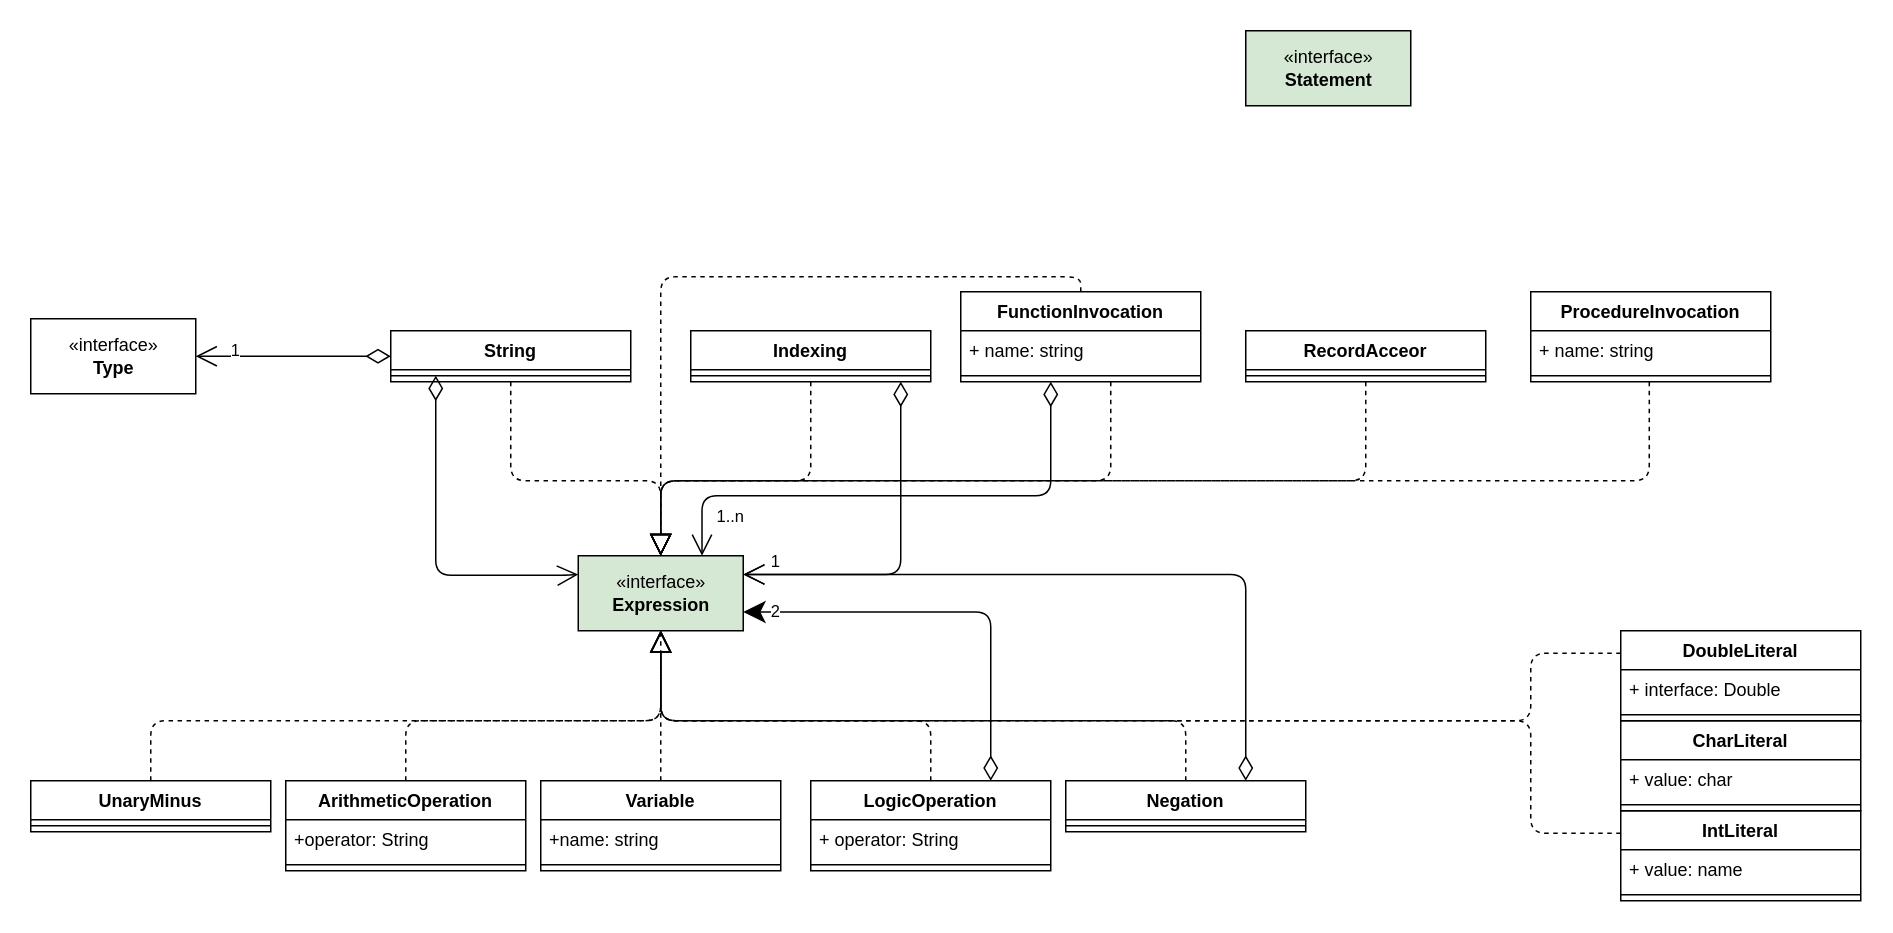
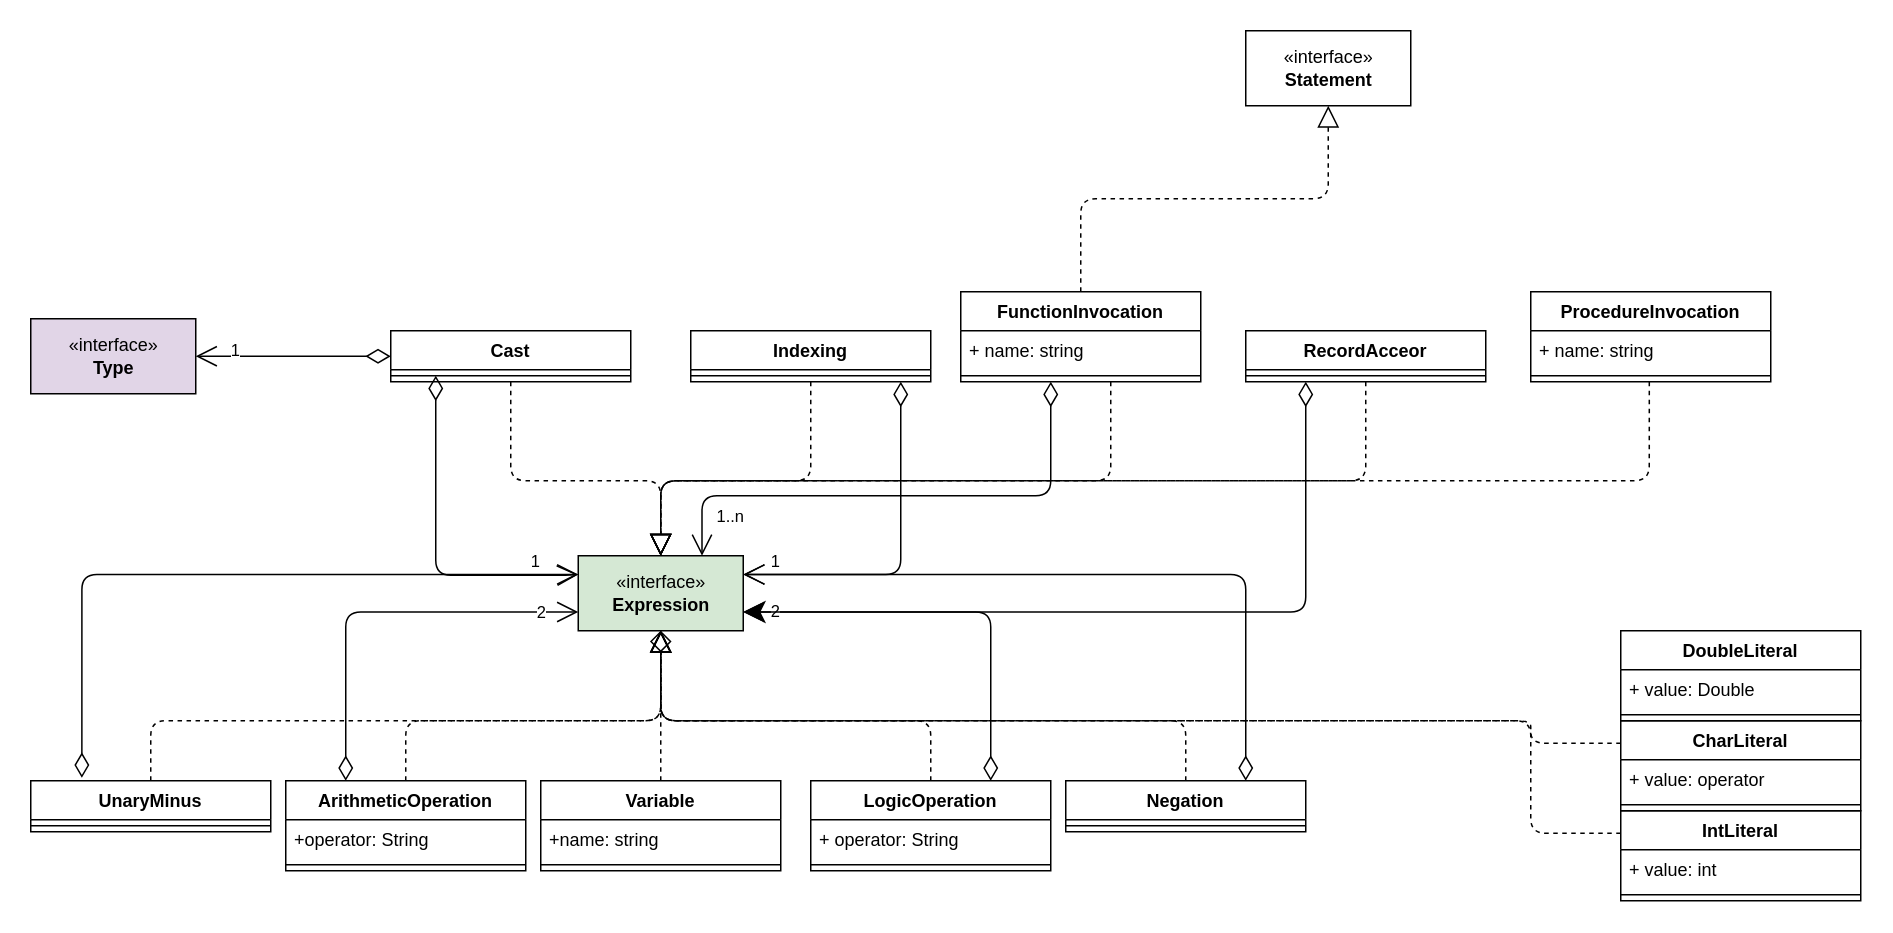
node "«interface» Statement": fillcolor #d5e8d4 -> #ffffff
edge "FunctionInvocation" -> "«interface» Expression": now "FunctionInvocation" -> "«interface» Statement"
node "String": label "String" -> "Cast"
node "«interface» Type": fillcolor #ffffff -> #e1d5e7
edge "«interface» Expression" -- "UnaryMinus": added, label "1"
edge "«interface» Expression" -- "ArithmeticOperation": added, label "2"
edge "RecordAcceor" -- "«interface» Expression": added
edge "Variable" -> "«interface» Expression": arrowhead open -> block
edge "DoubleLiteral" -> "«interface» Expression": removed
node "+ interface: Double": label "+ interface: Double" -> "+ value: Double"
edge "IntLiteral" -> "«interface» Expression": arrowhead block -> diamond
edge "CharLiteral" -> "«interface» Expression": added
node "+ value: char": label "+ value: char" -> "+ value: operator"
node "+ value: name": label "+ value: name" -> "+ value: int"
